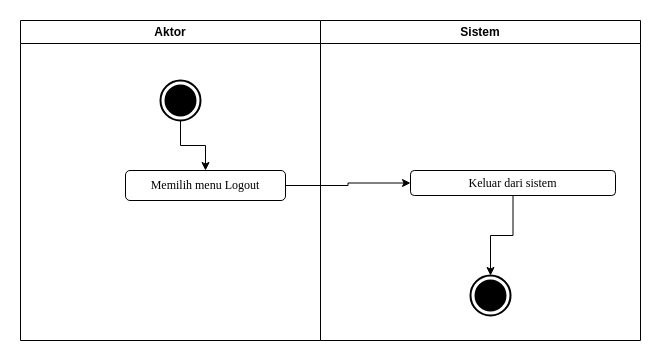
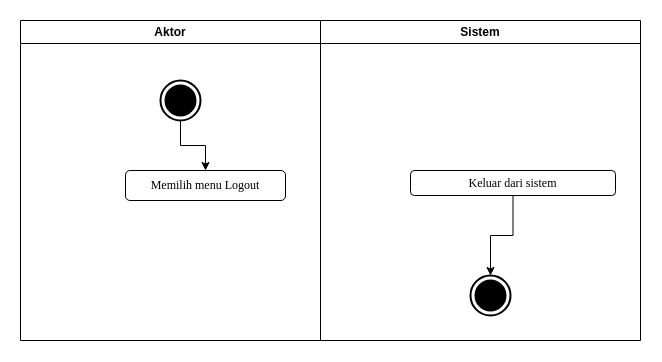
edge "Memilih menu Logout" -> "Keluar dari sistem": removed
